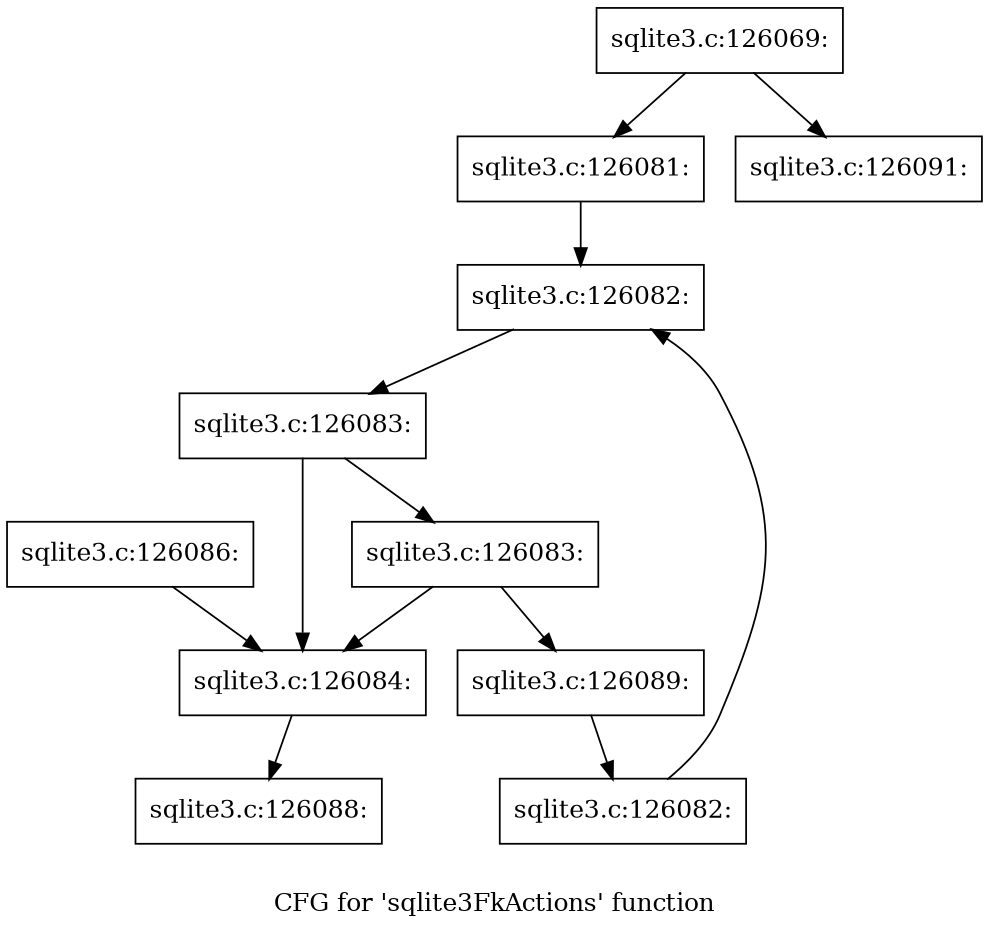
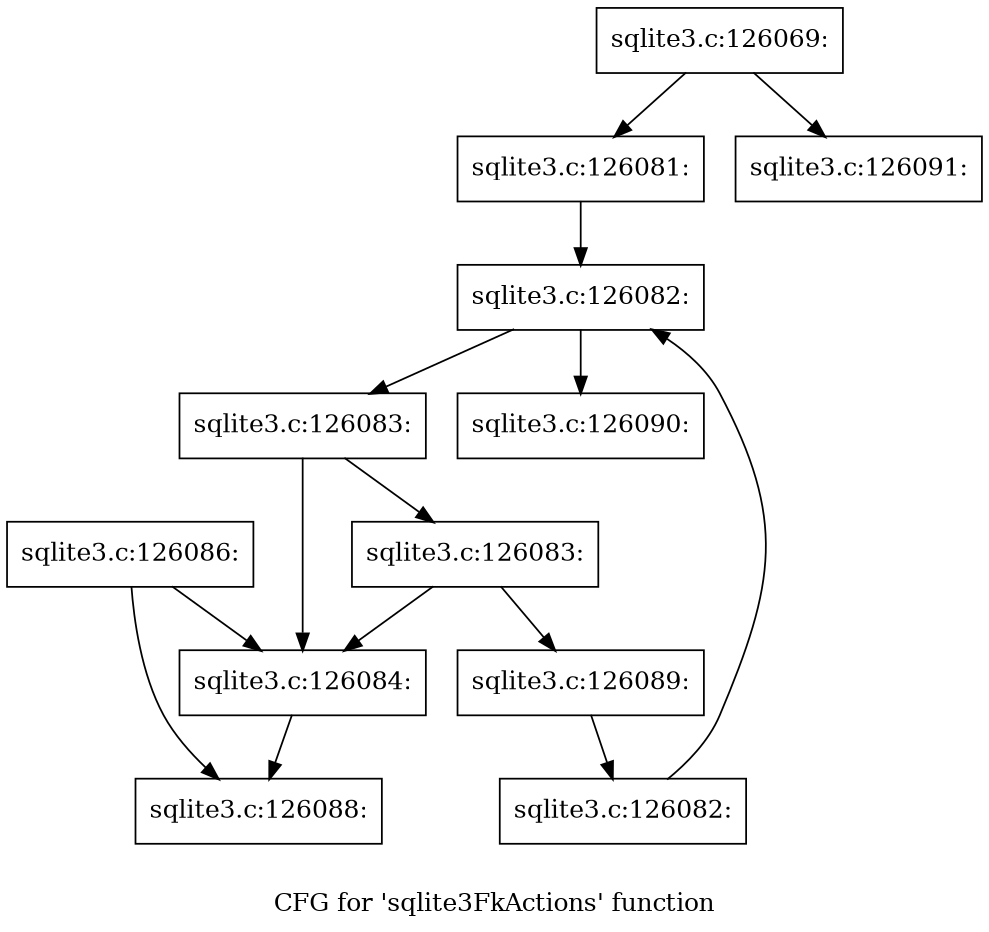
node "sqlite3.c:126090:": added
edge "sqlite3.c:126086:" -> "sqlite3.c:126088:": added
